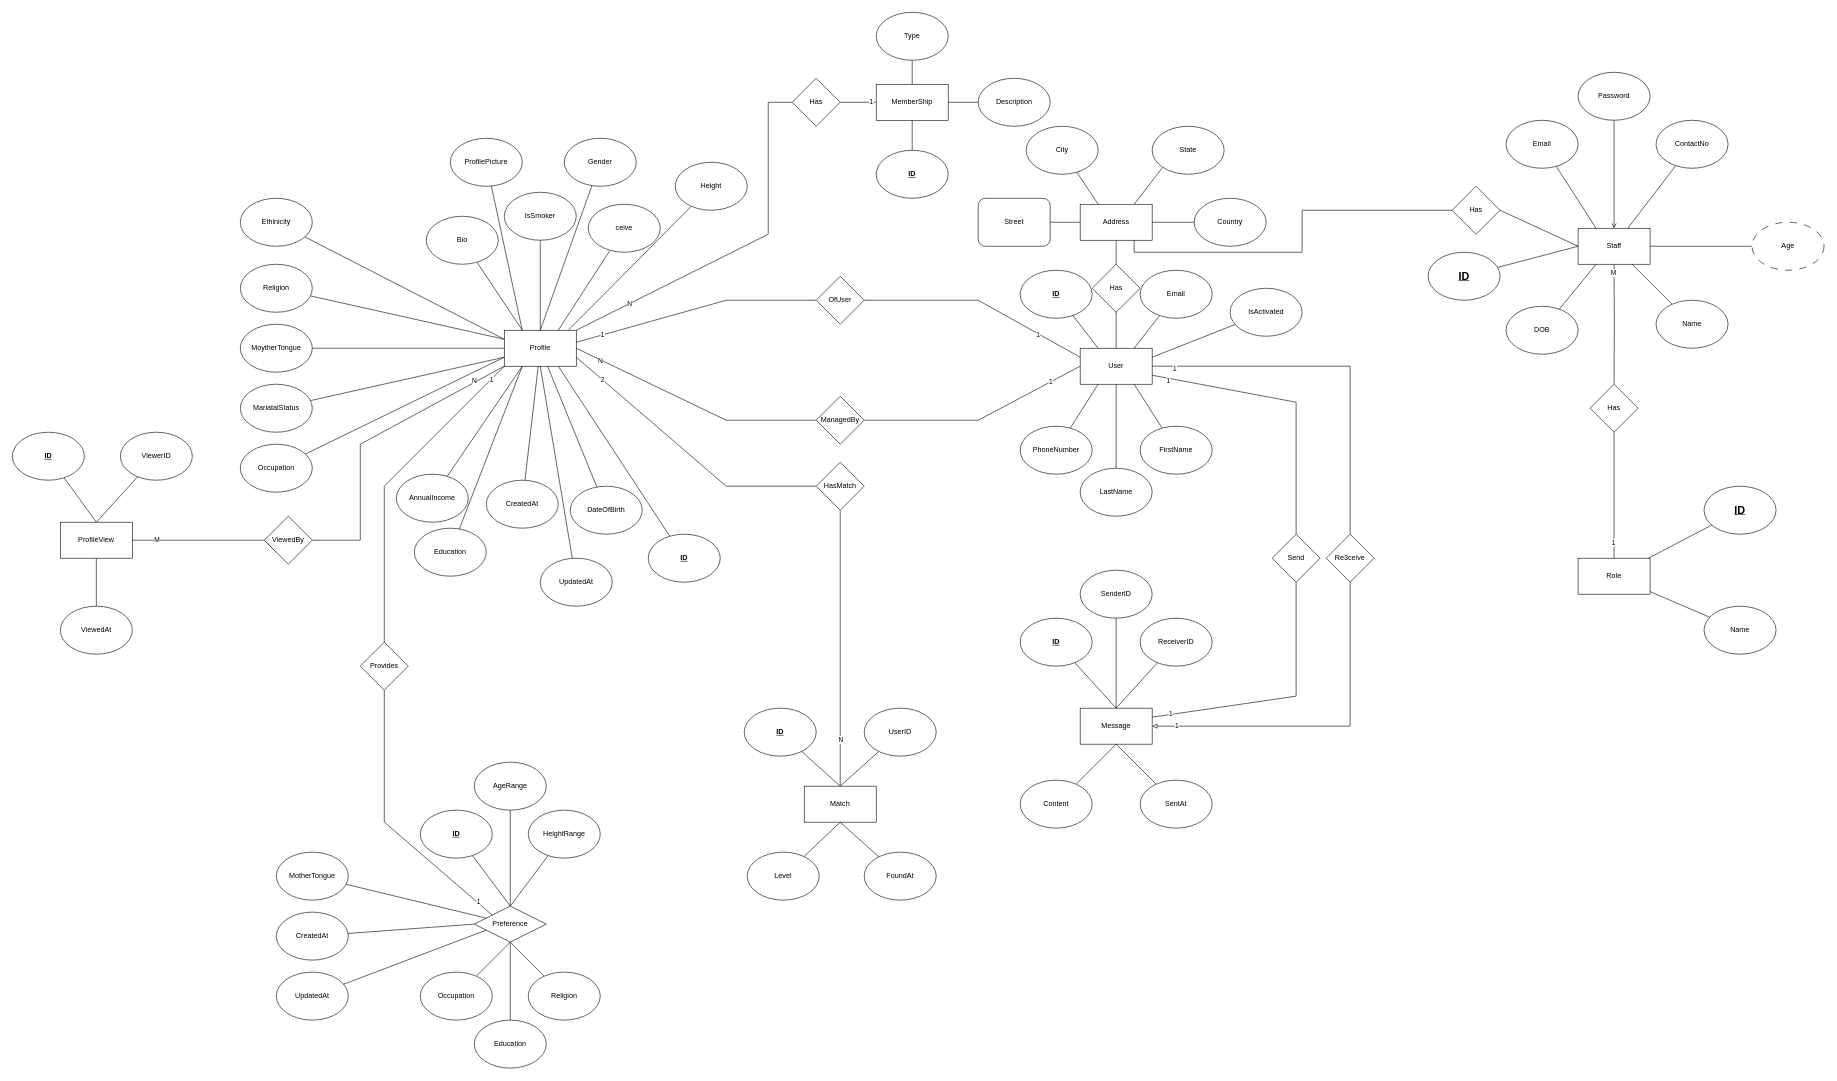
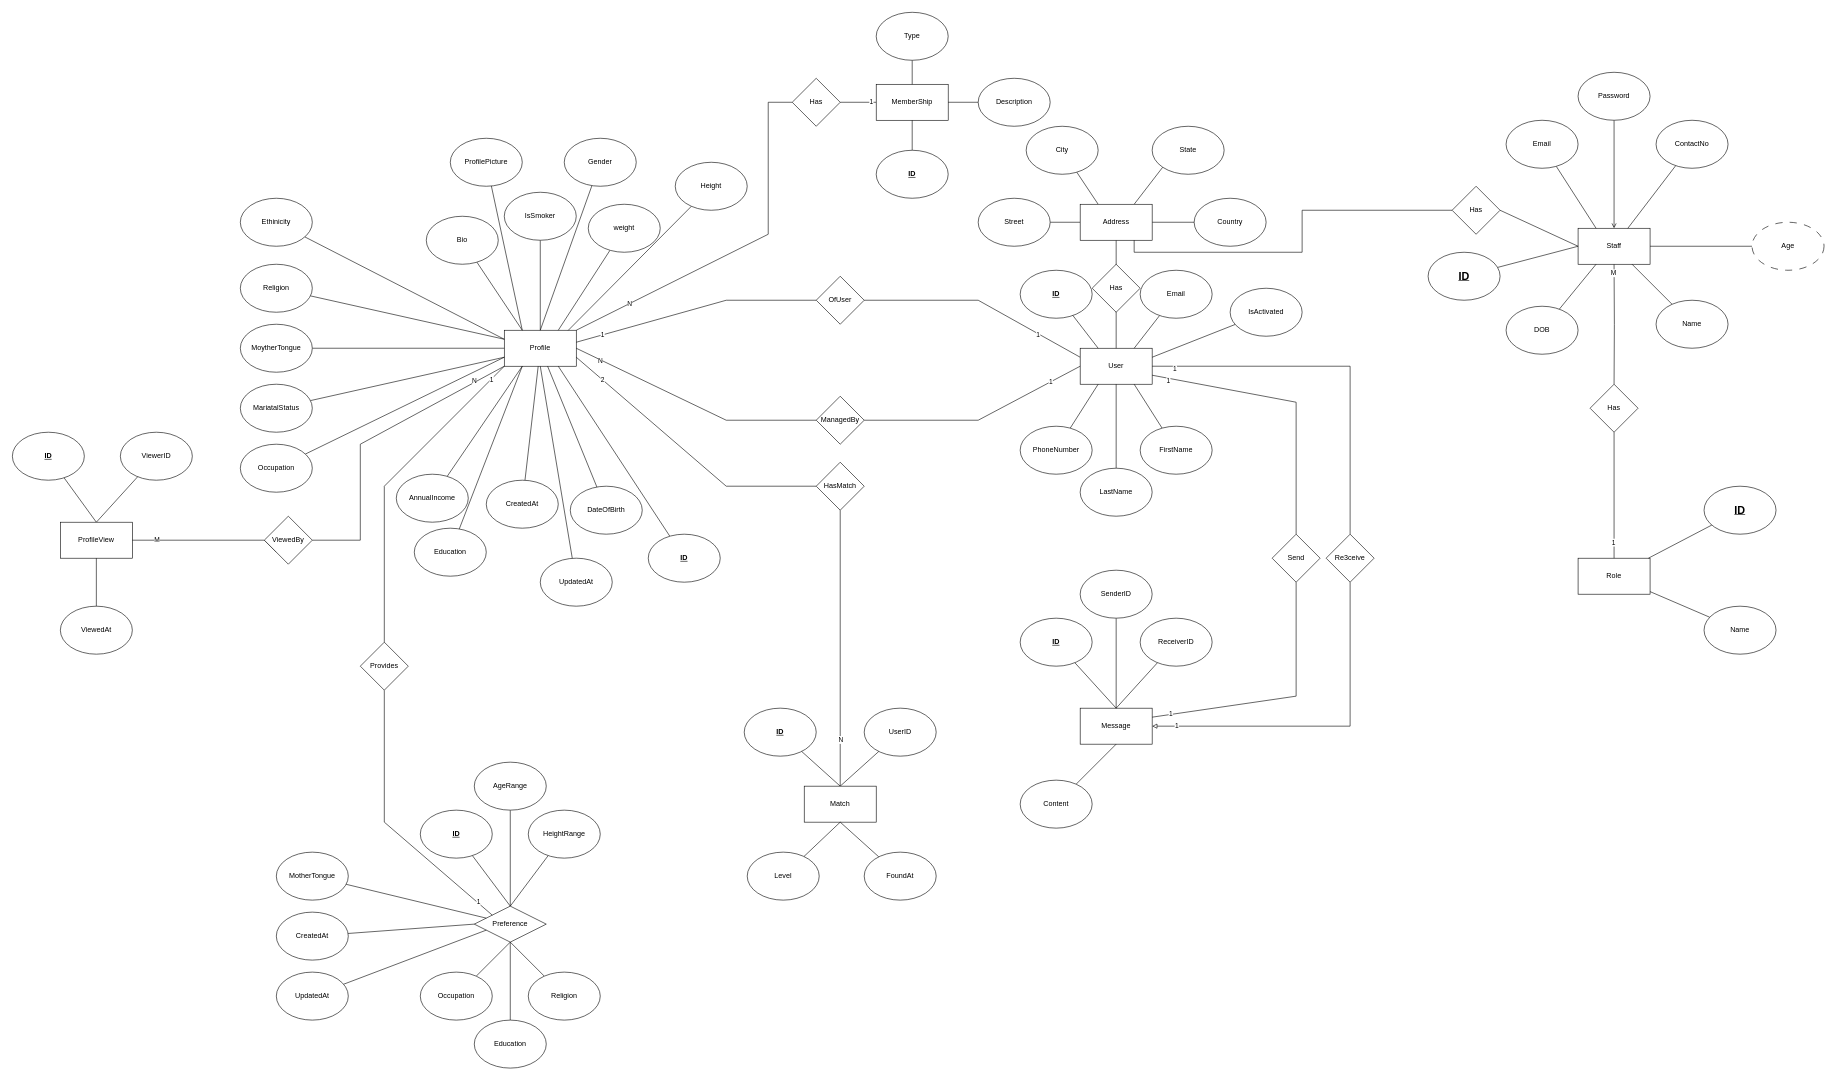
node "Street": shape rounded rectangle -> ellipse
node "ceive": label "ceive" -> "weight"
edge "Message" -- "SentAt": removed
node "SentAt": removed
